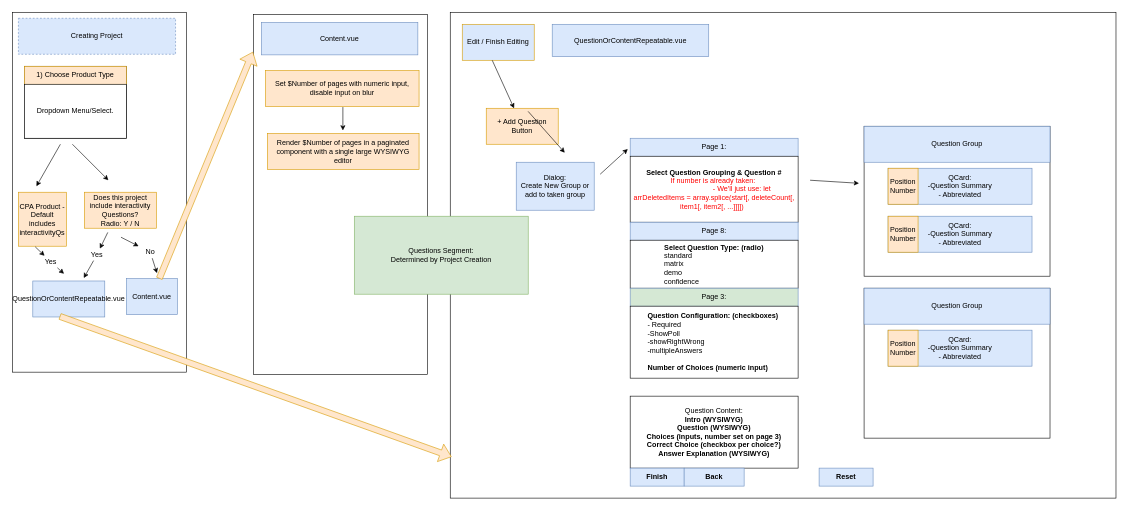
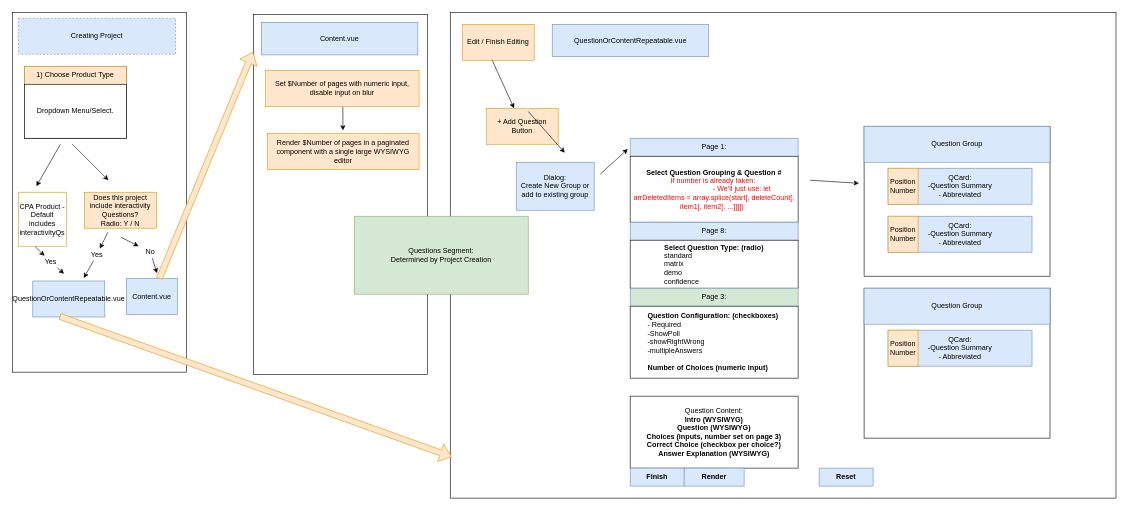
node "Edit / Finish Editing": fillcolor #dae8fc -> #ffe6cc
node "Dialog: Create New Group or add to taken group": label "Dialog: Create New Group or add to taken group" -> "Dialog: Create New Group or add to existing group"
node "CPA Product - Default includes interactivityQs": fillcolor #ffe6cc -> #ffffff
node "Back": label "Back" -> "Render"
